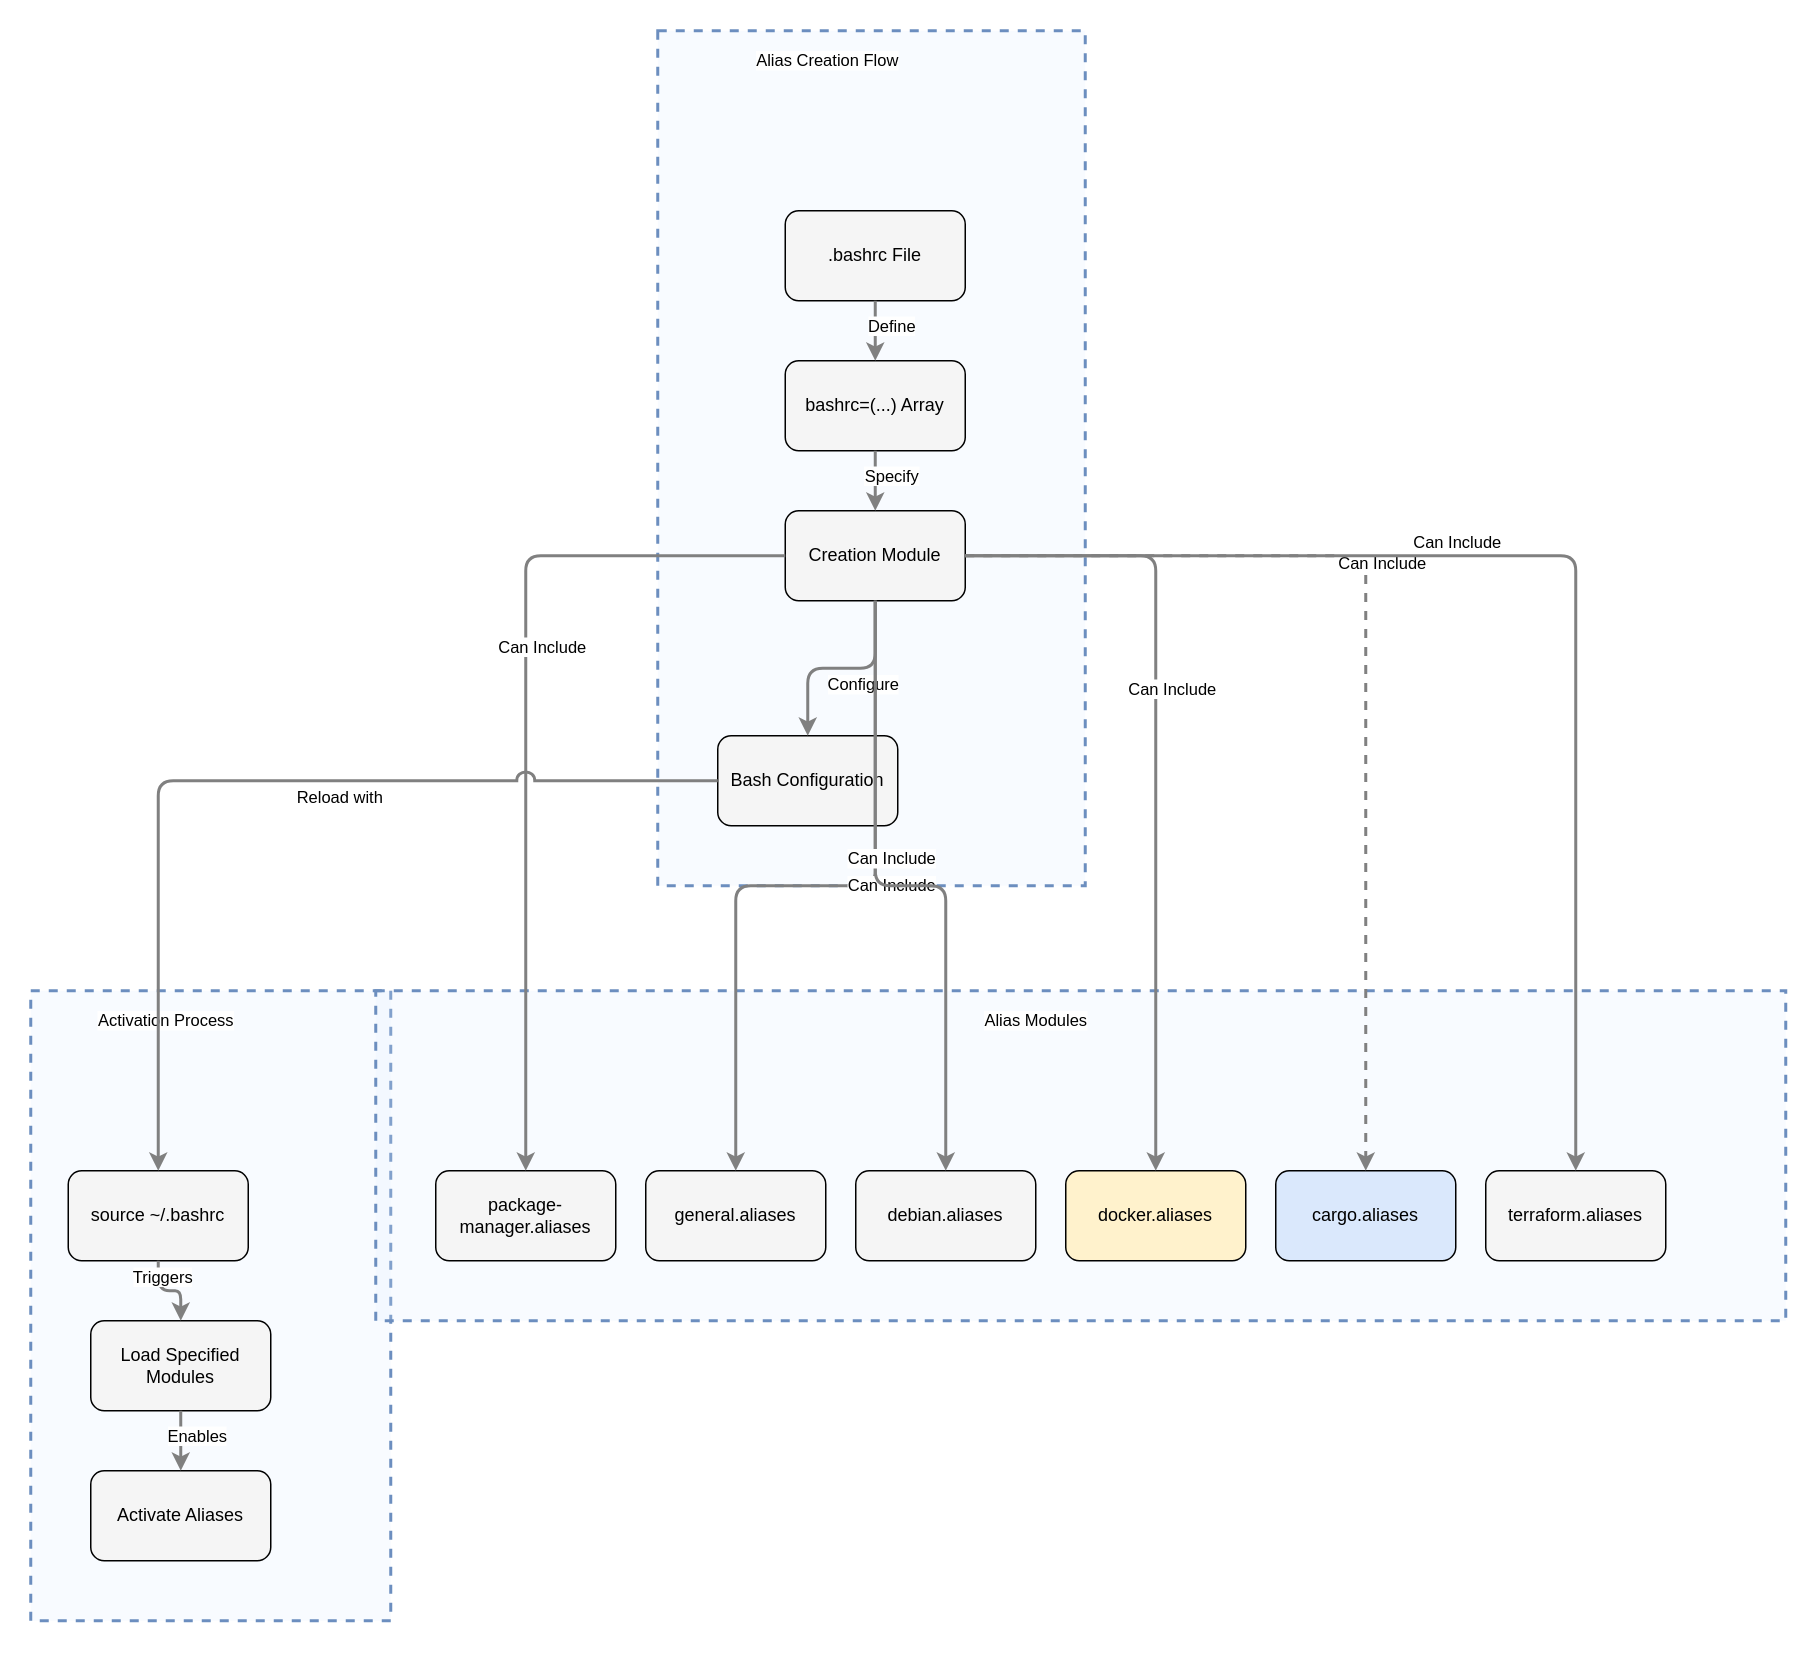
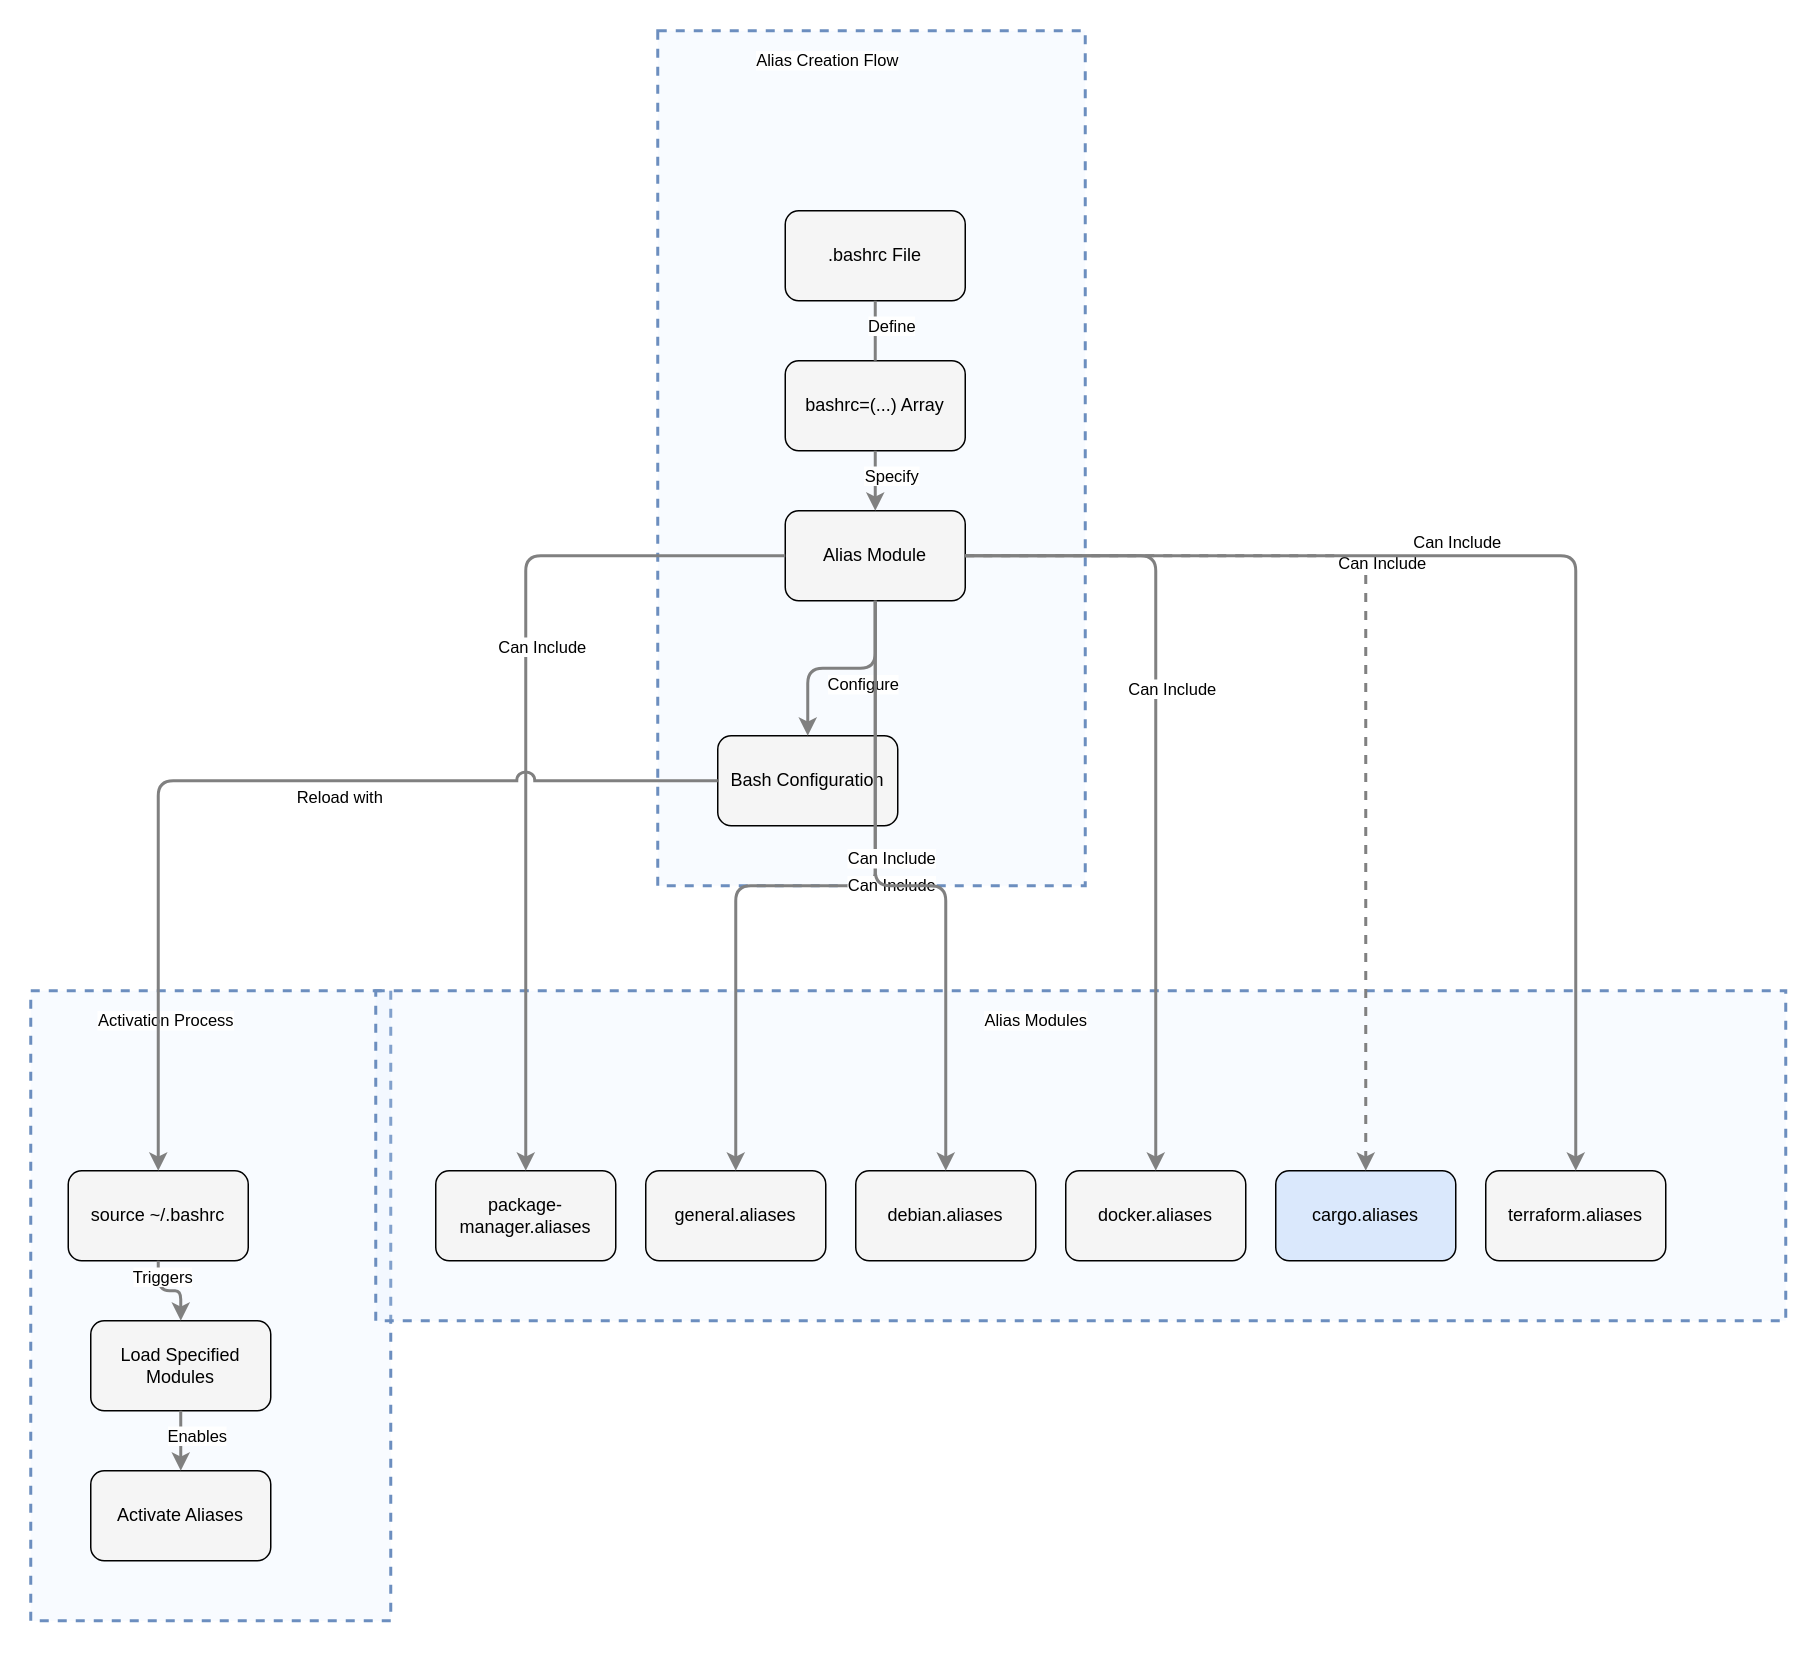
edge ".bashrc File" -> "bashrc=(...) Array": arrowhead classic -> none
node "Creation Module": label "Creation Module" -> "Alias Module"
node "docker.aliases": fillcolor #fff2cc -> #f5f5f5
